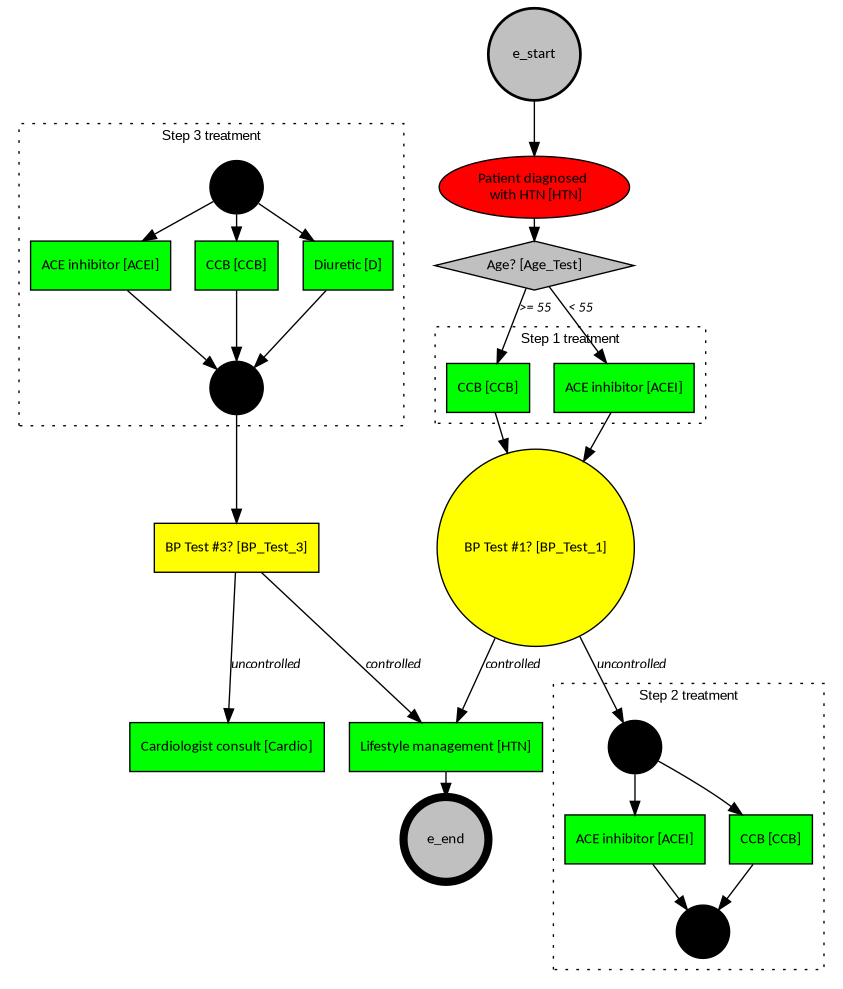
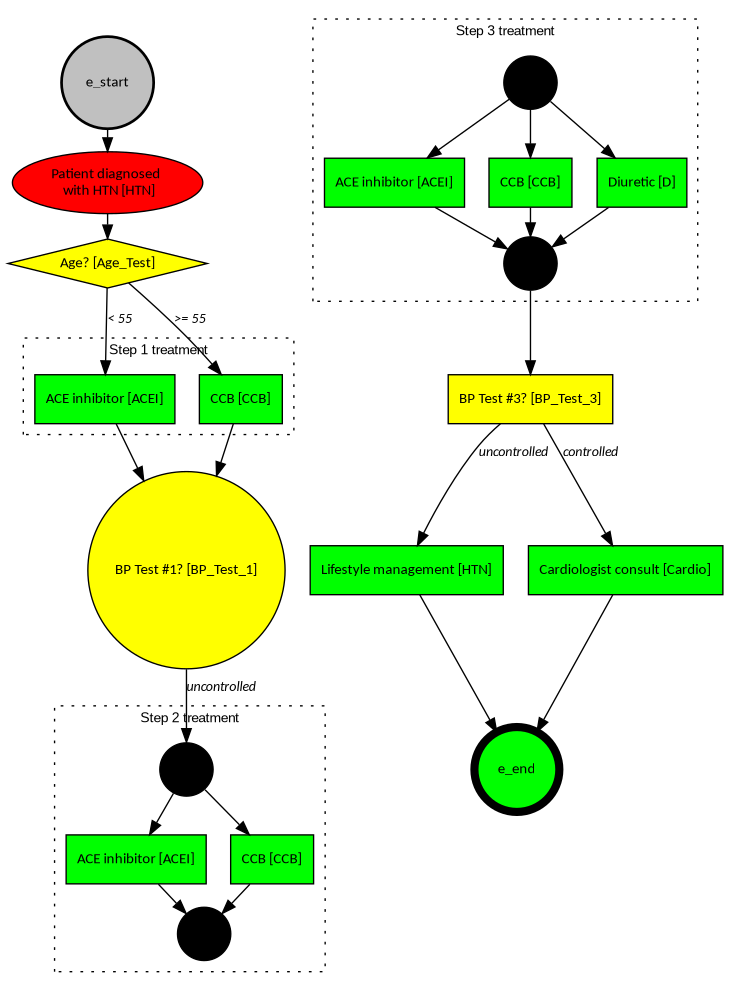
node "Age? [Age_Test]": fillcolor gray -> yellow
edge "Cardiologist consult [Cardio]" -> "e_end": added
edge "BP Test #3? [BP_Test_3]" -> "Cardiologist consult [Cardio]": label "uncontrolled" -> "controlled"
edge "BP Test #3? [BP_Test_3]" -> "Lifestyle management [HTN]": label "controlled" -> "uncontrolled"
edge "BP Test #1? [BP_Test_1]" -> "Lifestyle management [HTN]": removed, label "controlled"
node "e_end": fillcolor gray -> green
